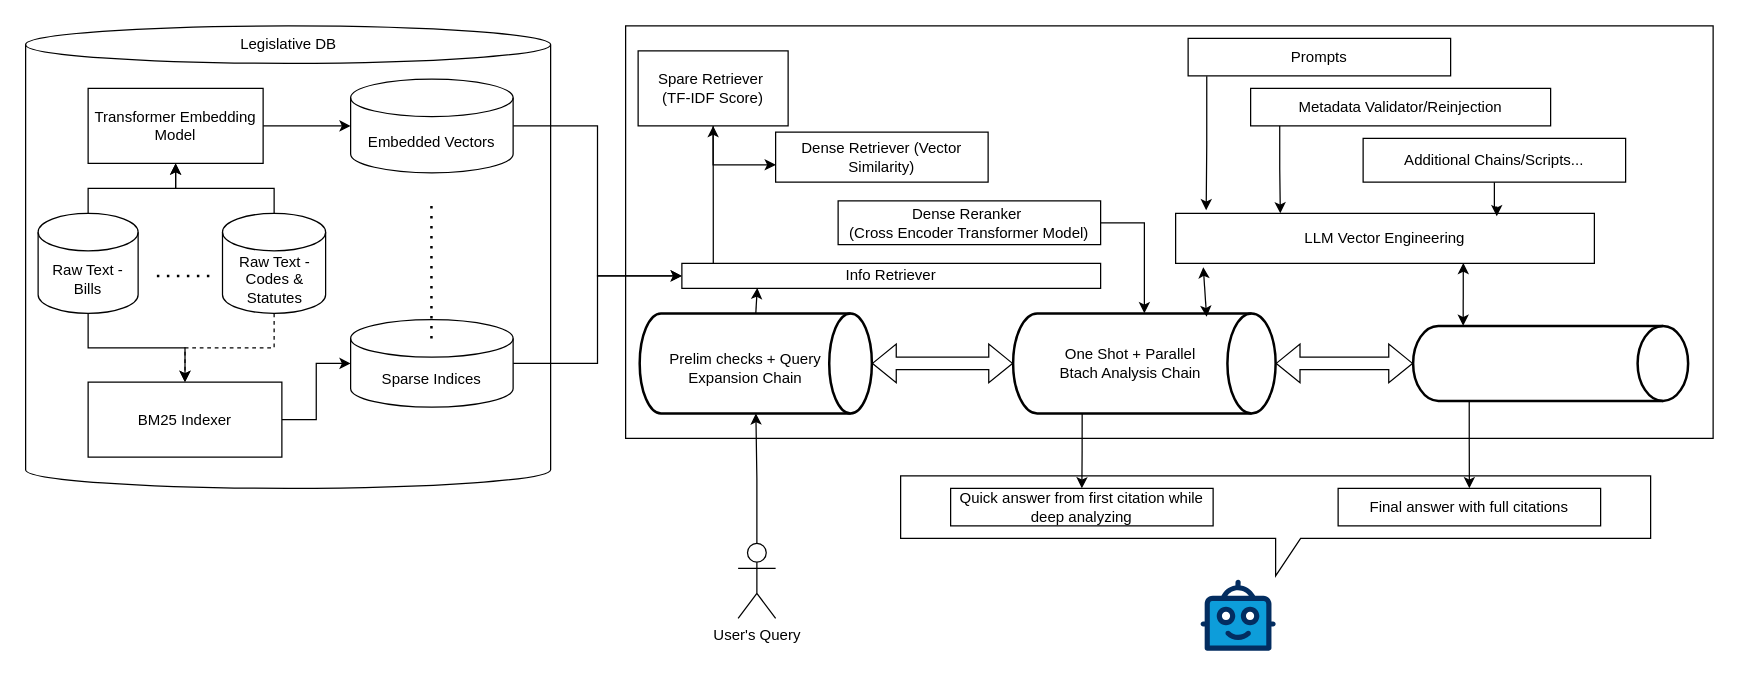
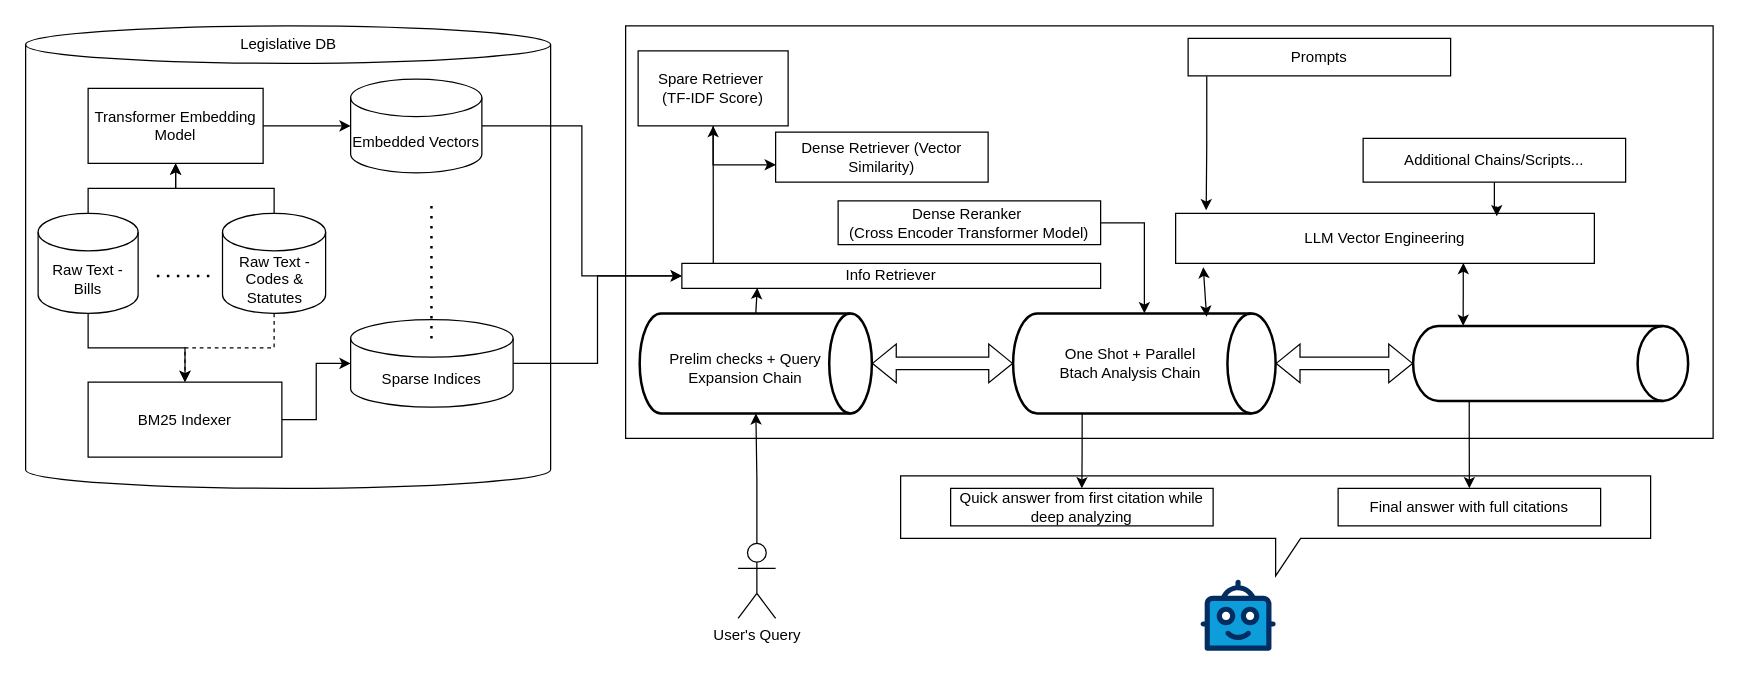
node "Metadata Validator/Reinjection": removed
node "Embedded Vectors": size 163x94 -> 131x94
edge "Metadata Validator/Reinjection" -> "LLM Vector Engineering": removed
